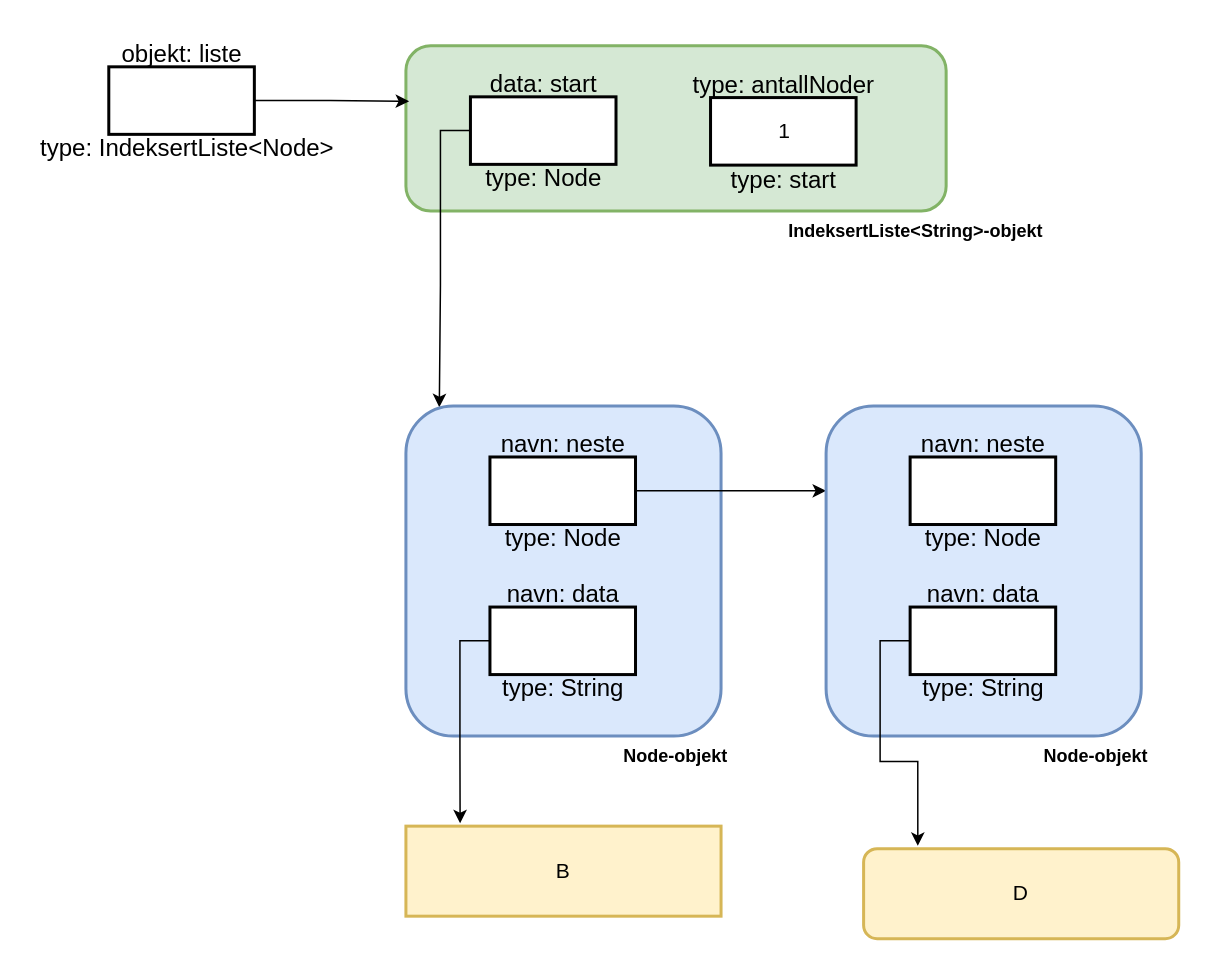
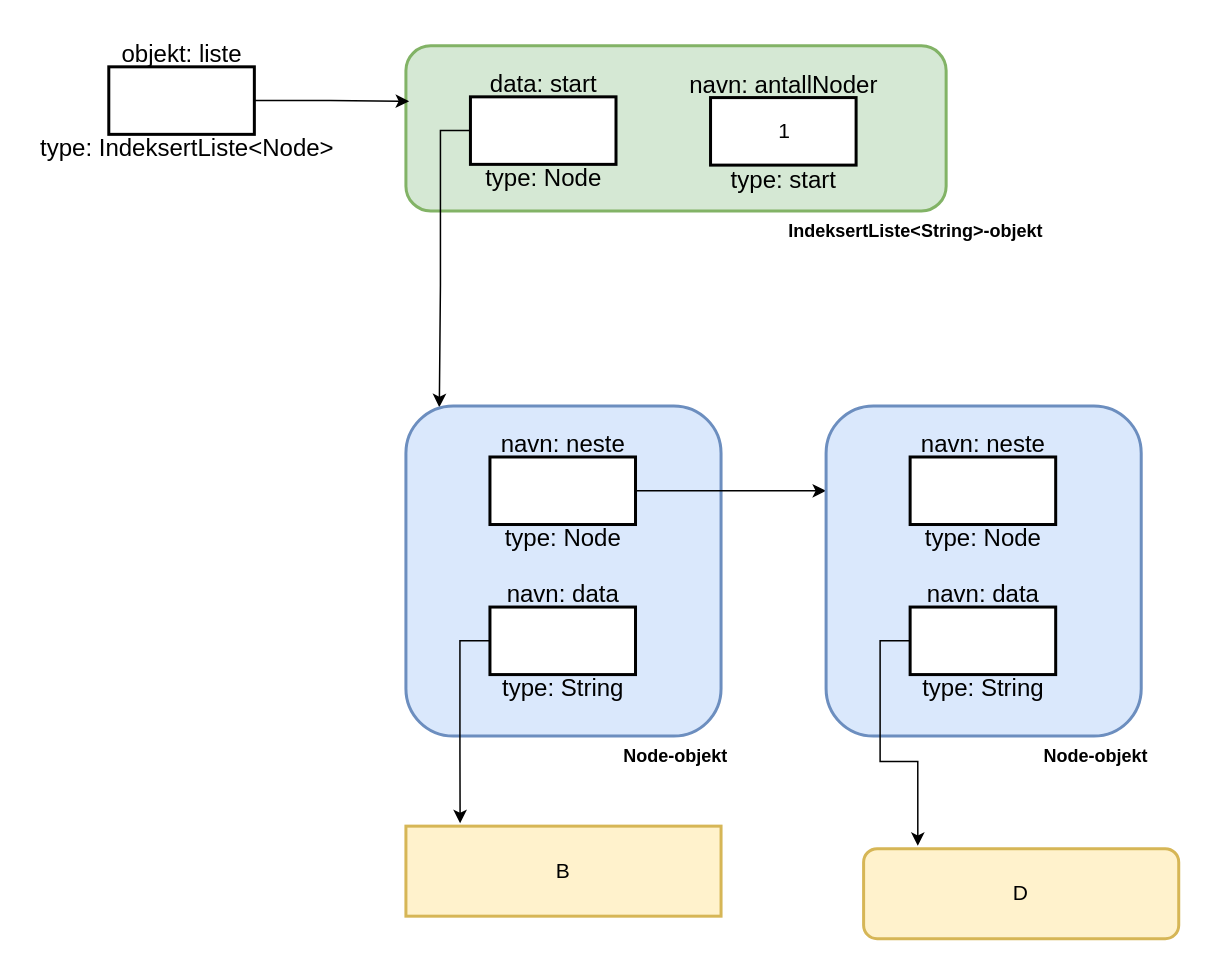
node "type: antallNoder": label "type: antallNoder" -> "navn: antallNoder"
